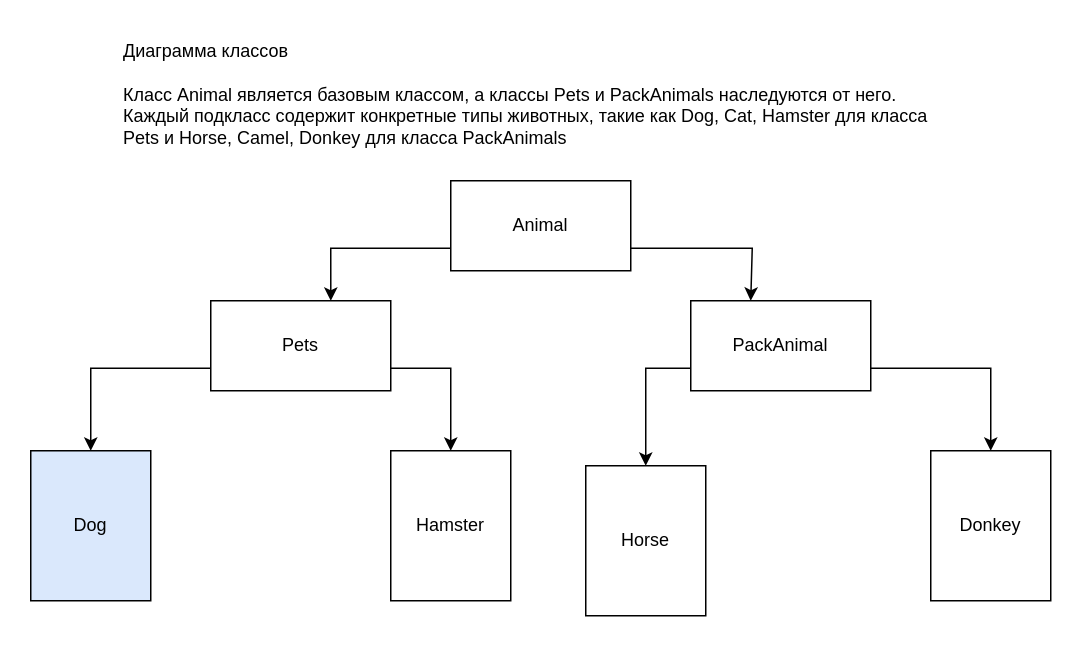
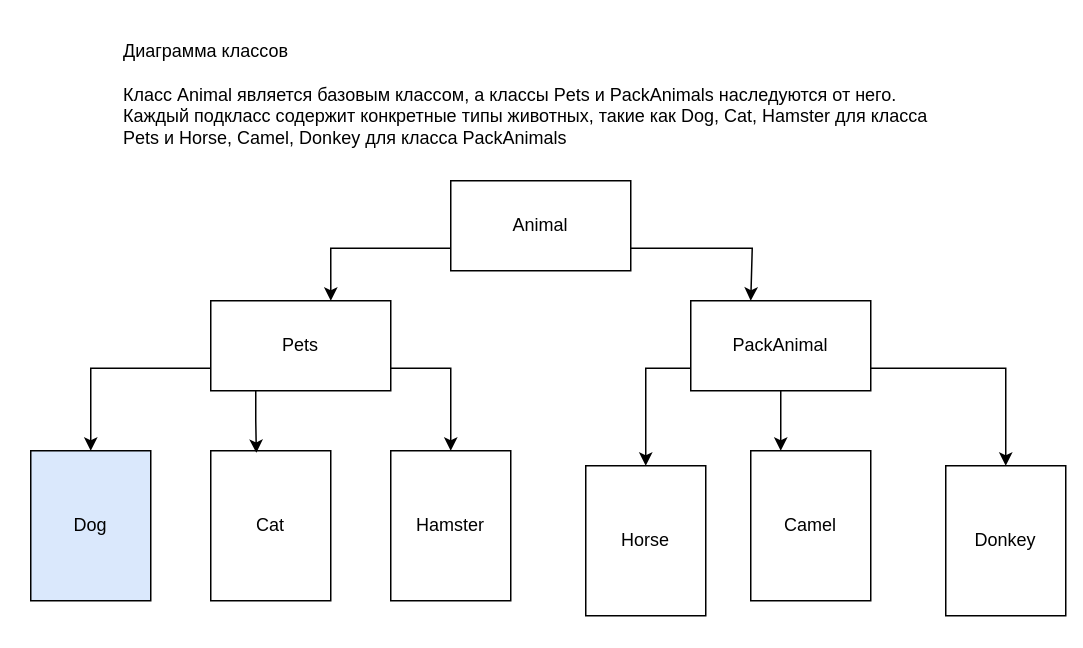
edge "PackAnimal" -> "Camel": added
edge "Pets" -> "Cat": added
node "Cat": added
node "Camel": added
node "Donkey": moved (991, 526) -> (1006, 541)
